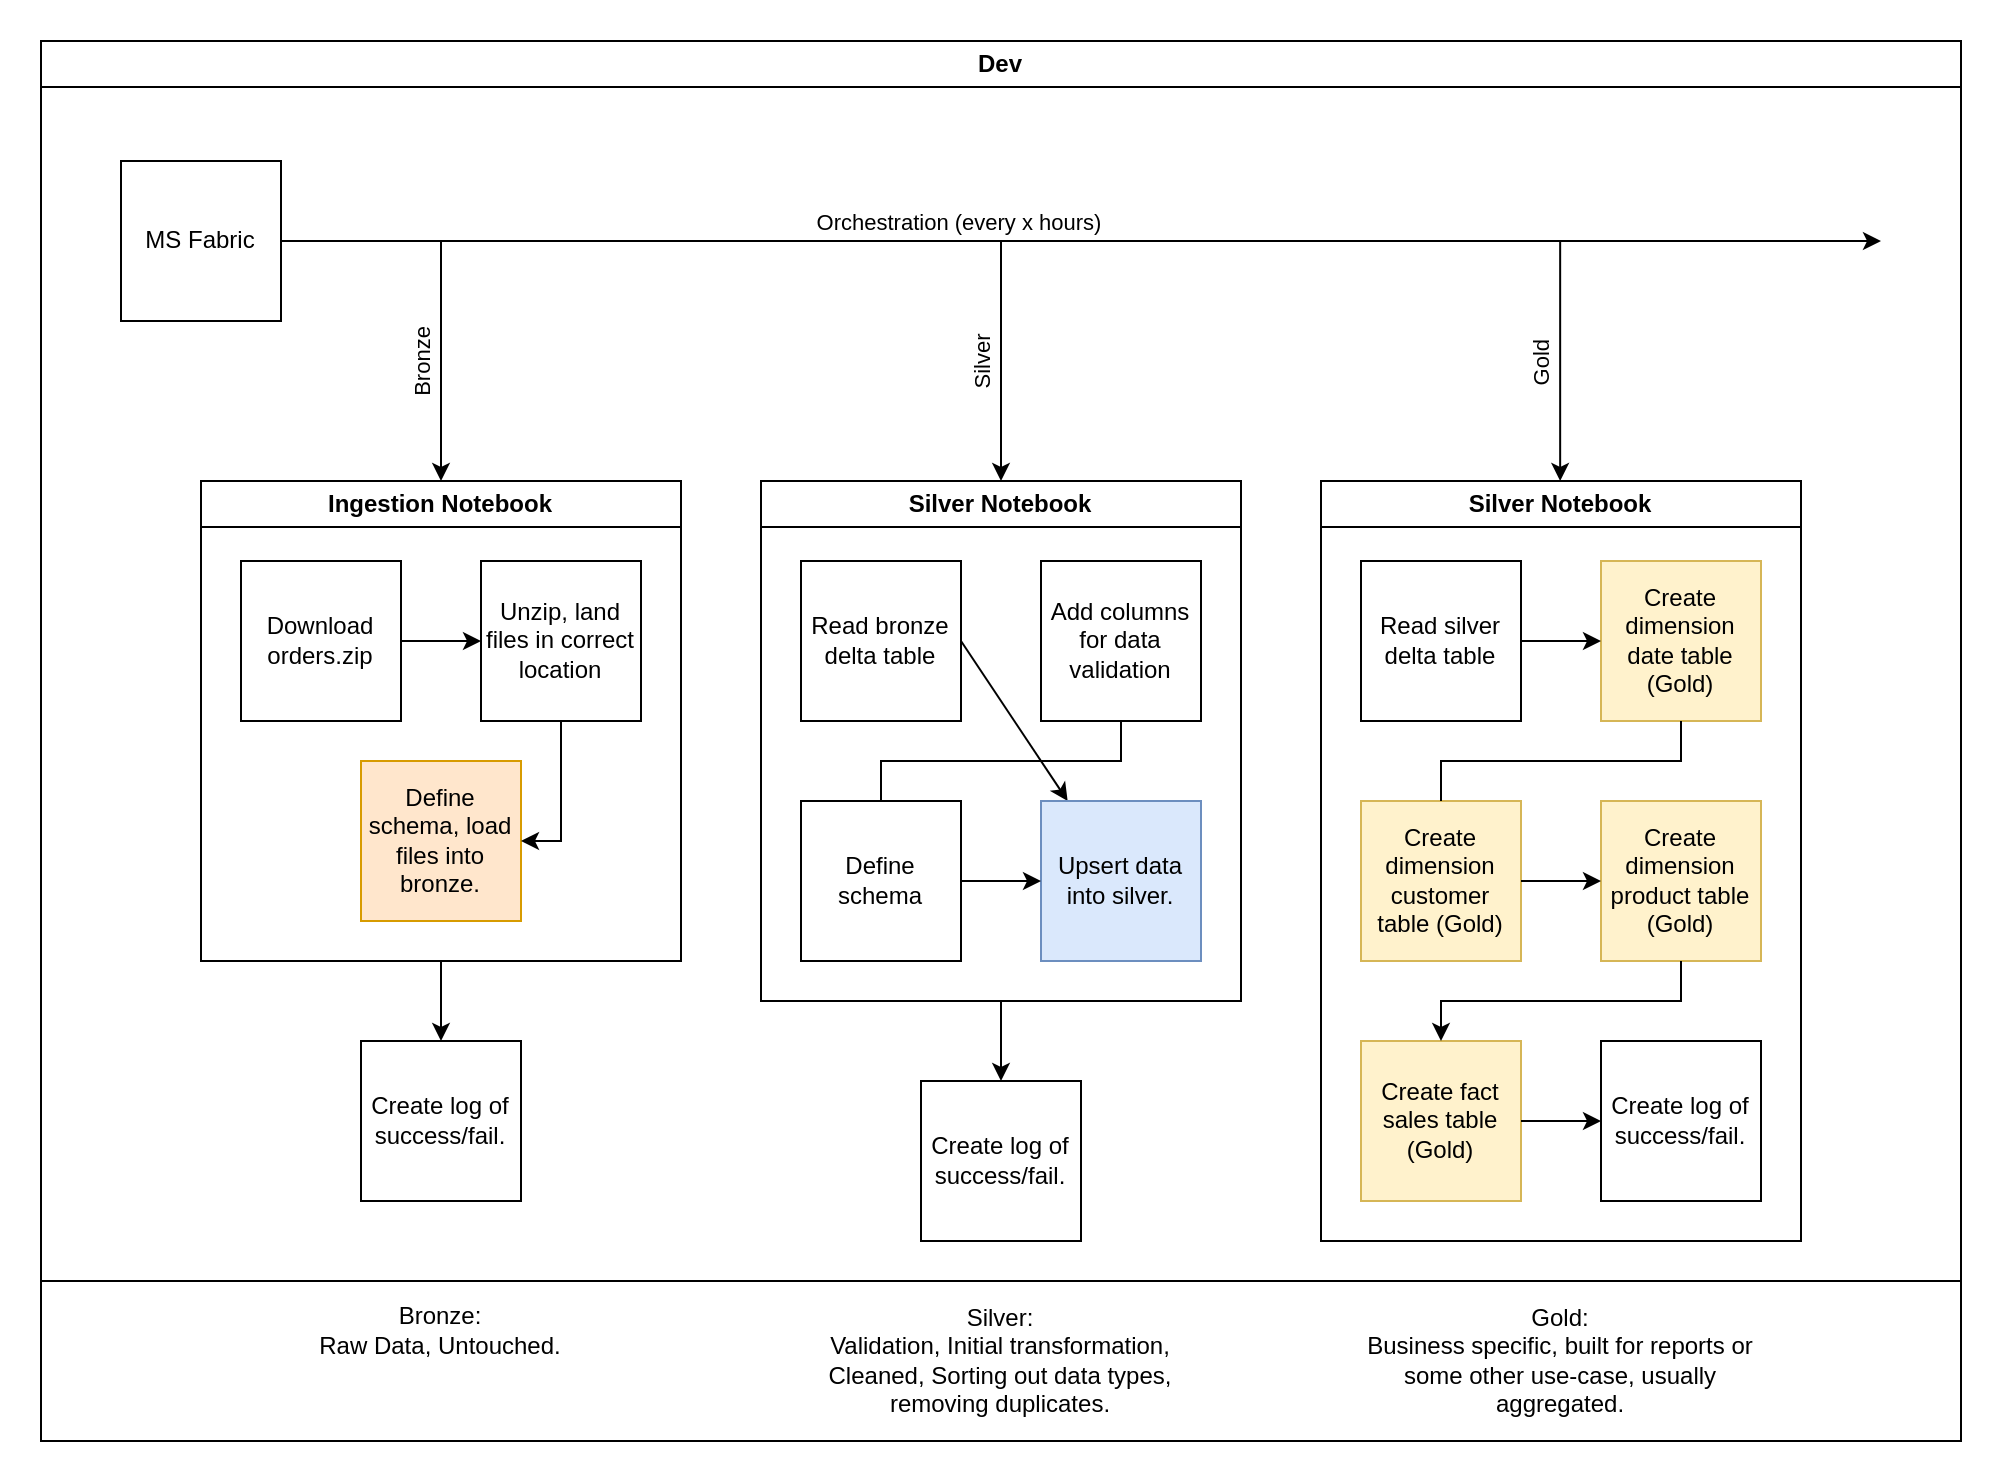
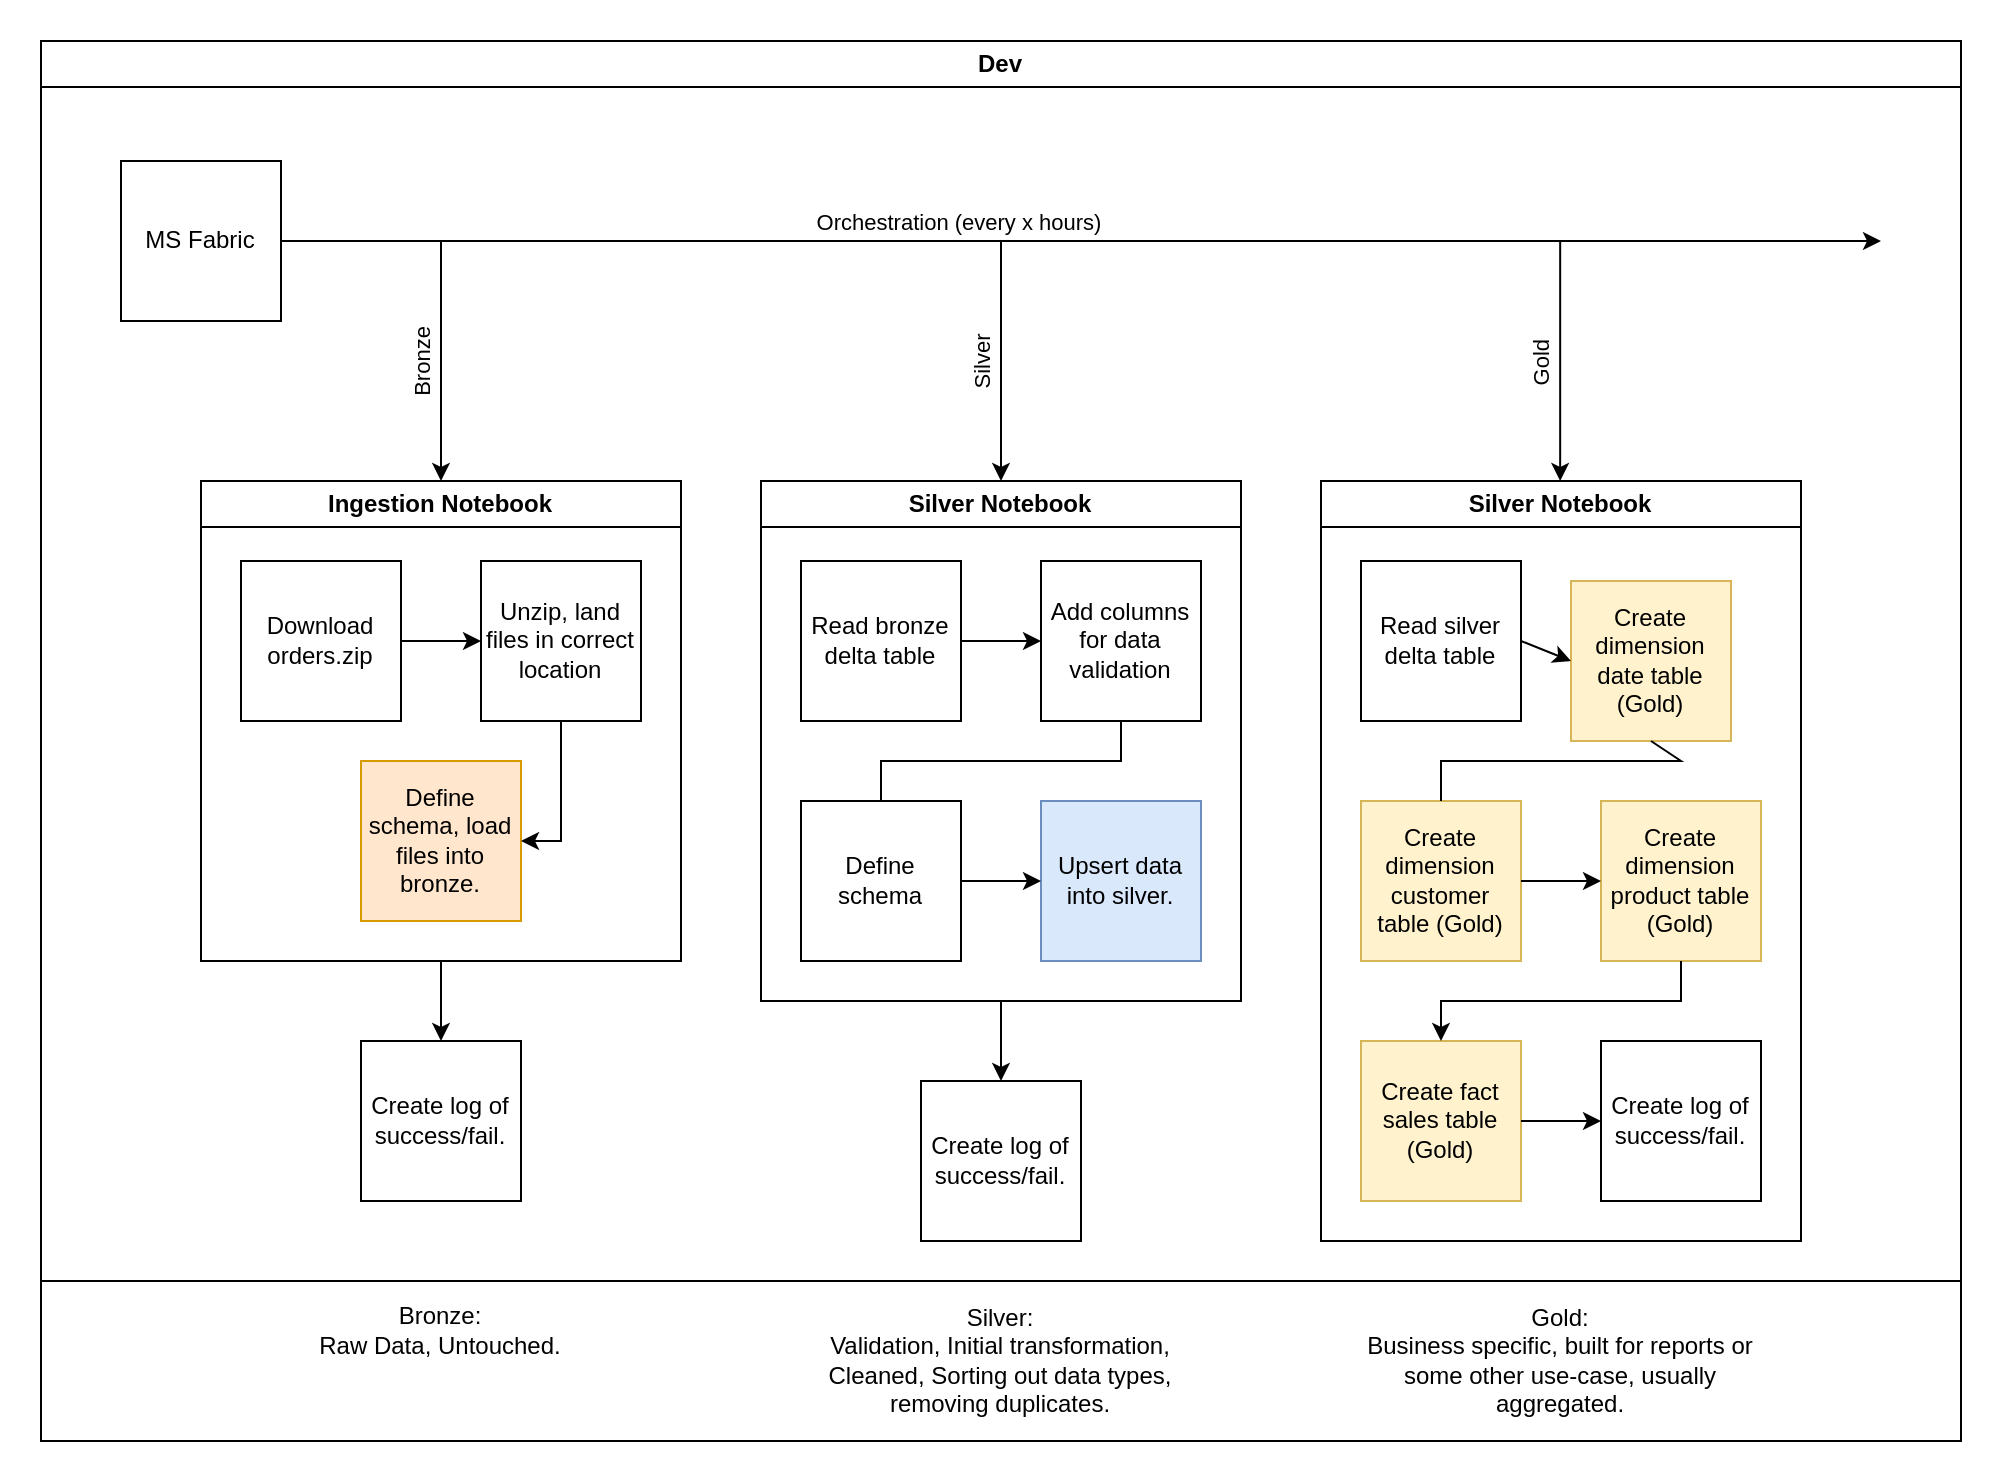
node "Create dimension date table (Gold)": moved (1681, 641) -> (1651, 661)
edge "Read bronze delta table" -> "Upsert data into silver.": now "Read bronze delta table" -> "Add columns for data validation"
